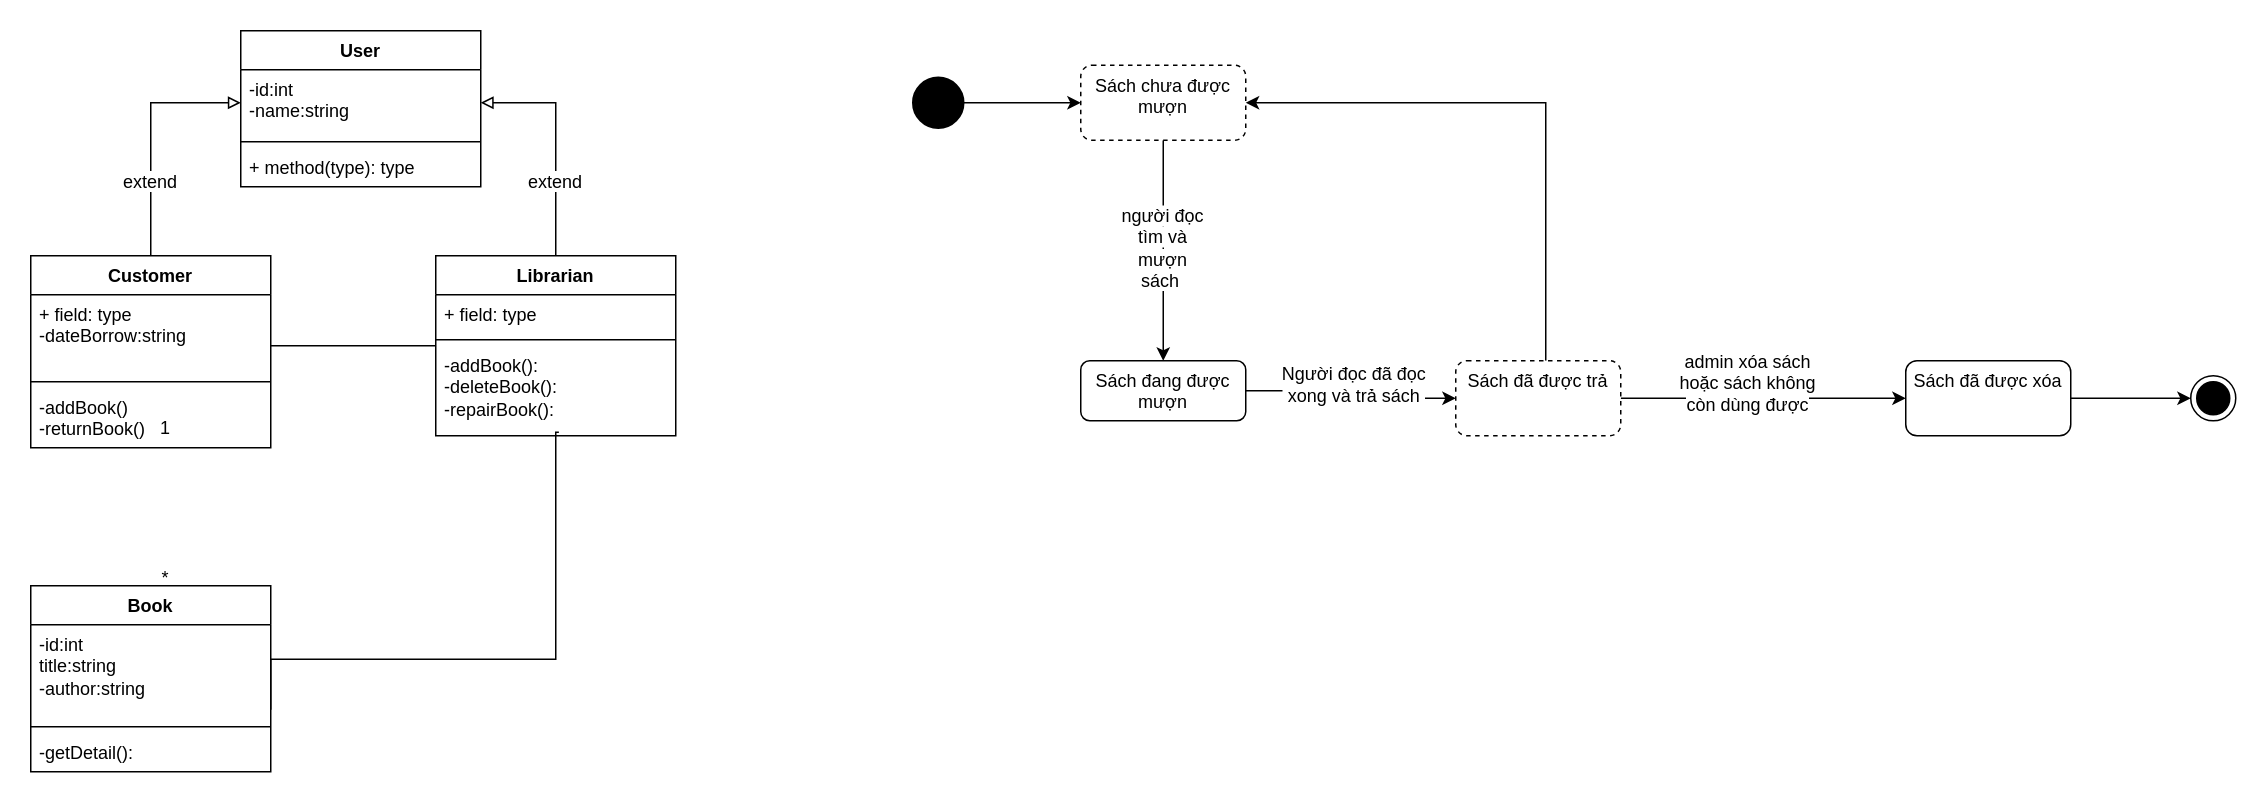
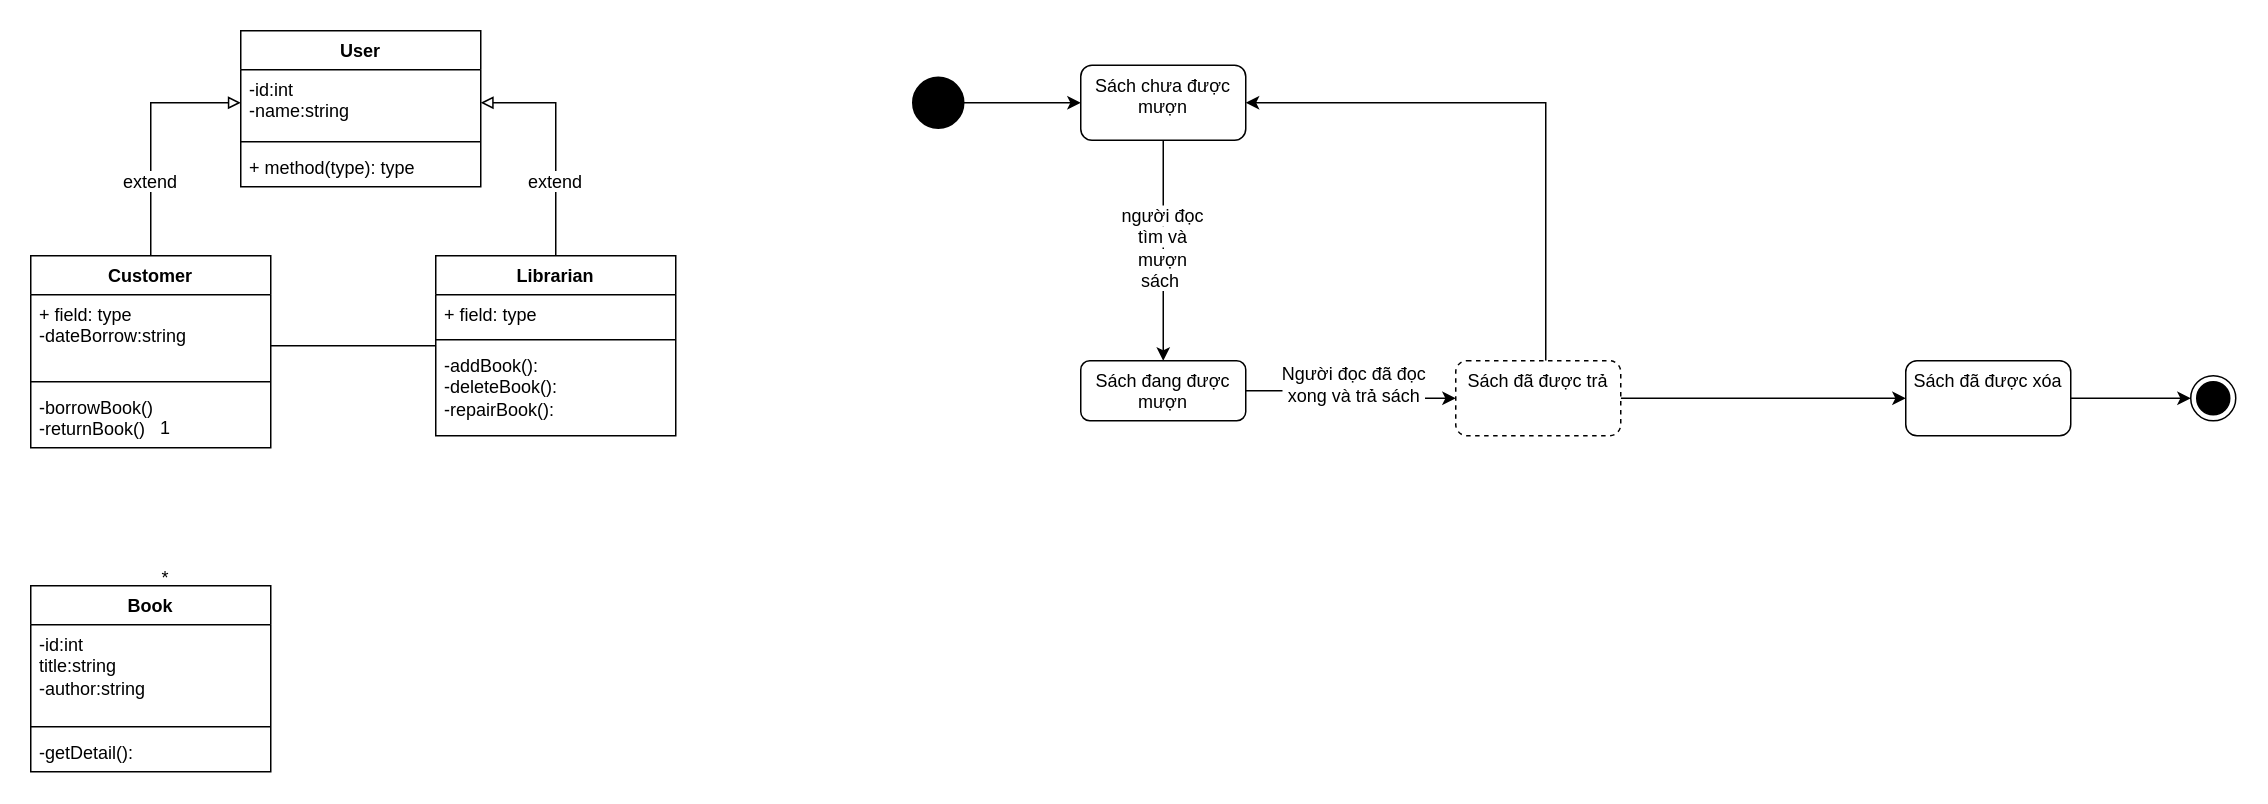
node "Sách chưa được mượn": style dashed -> solid
node "admin xóa sách hoặc sách không còn dùng được": removed
node "-addBook() -returnBook()": label "-addBook() -returnBook()" -> "-borrowBook() -returnBook()"
edge "-addBook(): -deleteBook(): -repairBook():" -- "-id:int title:string -author:string": removed
